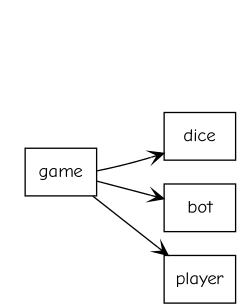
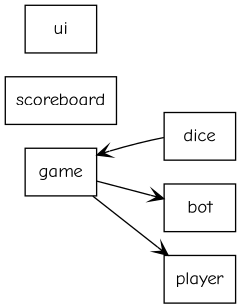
node "ui": added
node "scoreboard": added
edge "game" -> "dice": reversed
